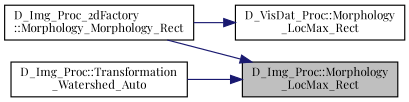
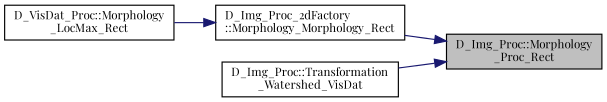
edge "D_Img_Proc_2dFactory ::Morphology_Morphology_Rect" -> "D_VisDat_Proc::Morphology _LocMax_Rect": reversed
node "D_Img_Proc::Transformation _Watershed_Auto": label "D_Img_Proc::Transformation _Watershed_Auto" -> "D_Img_Proc::Transformation _Watershed_VisDat"
node "D_Img_Proc::Morphology _LocMax_Rect": label "D_Img_Proc::Morphology _LocMax_Rect" -> "D_Img_Proc::Morphology _Proc_Rect"
